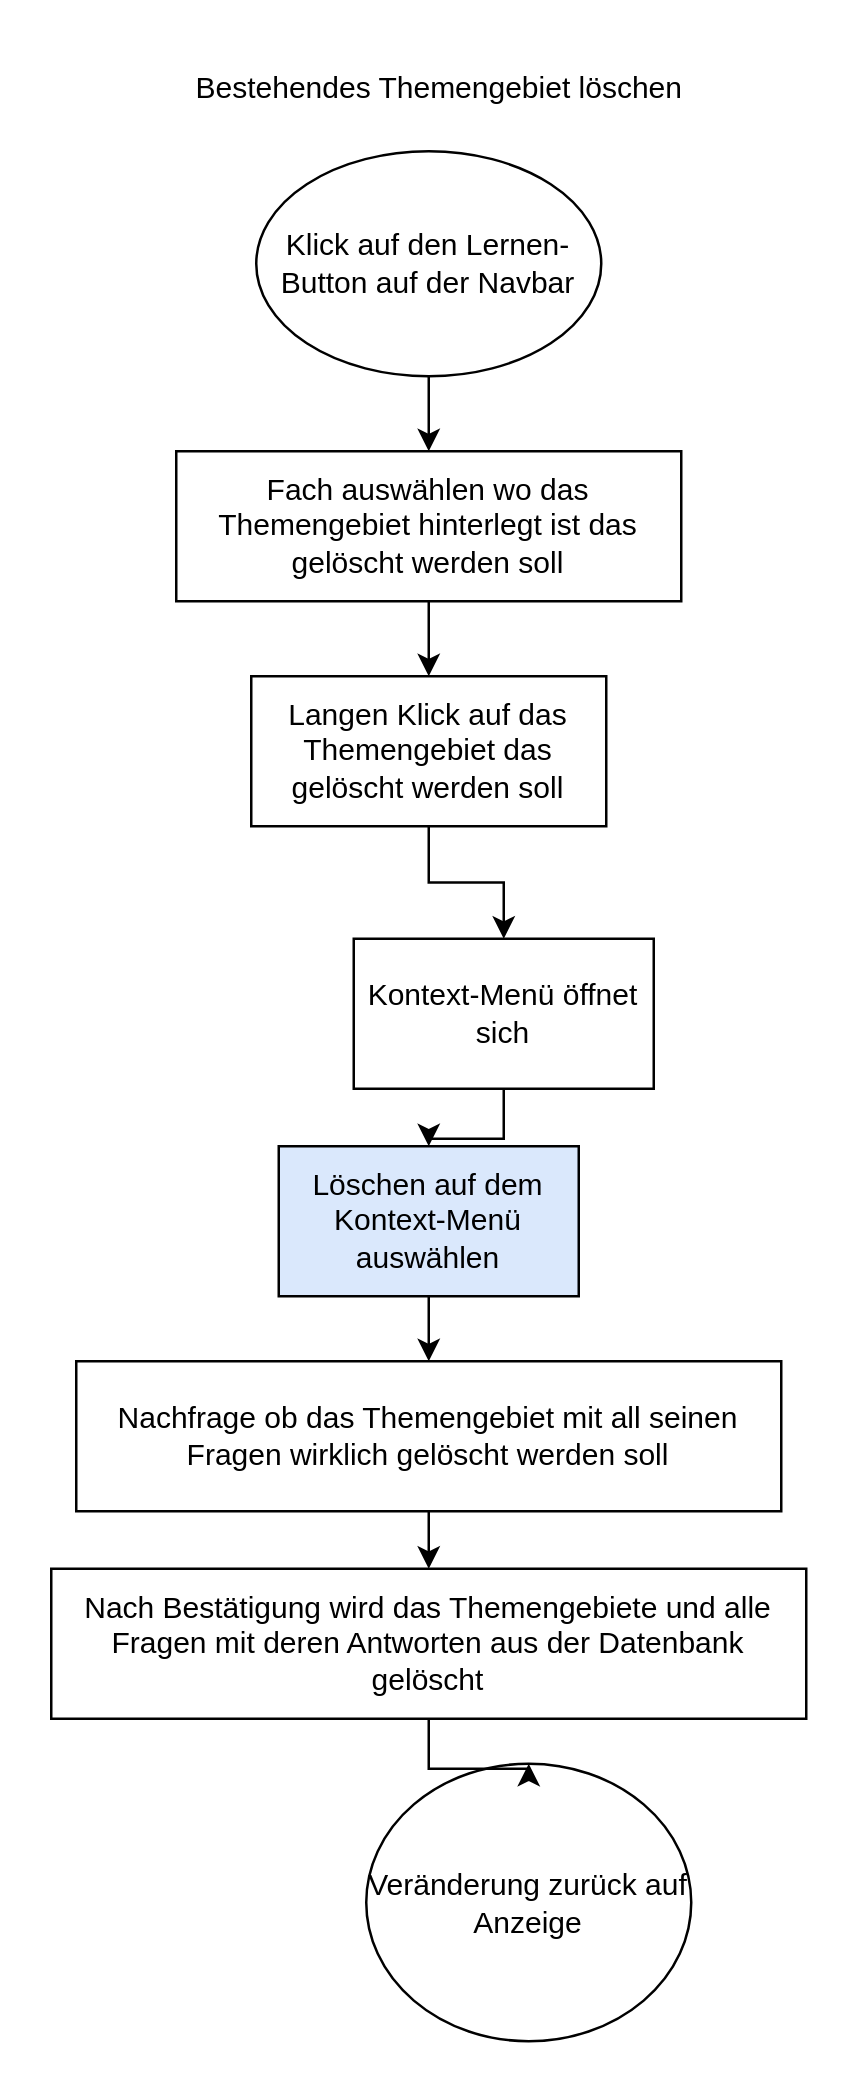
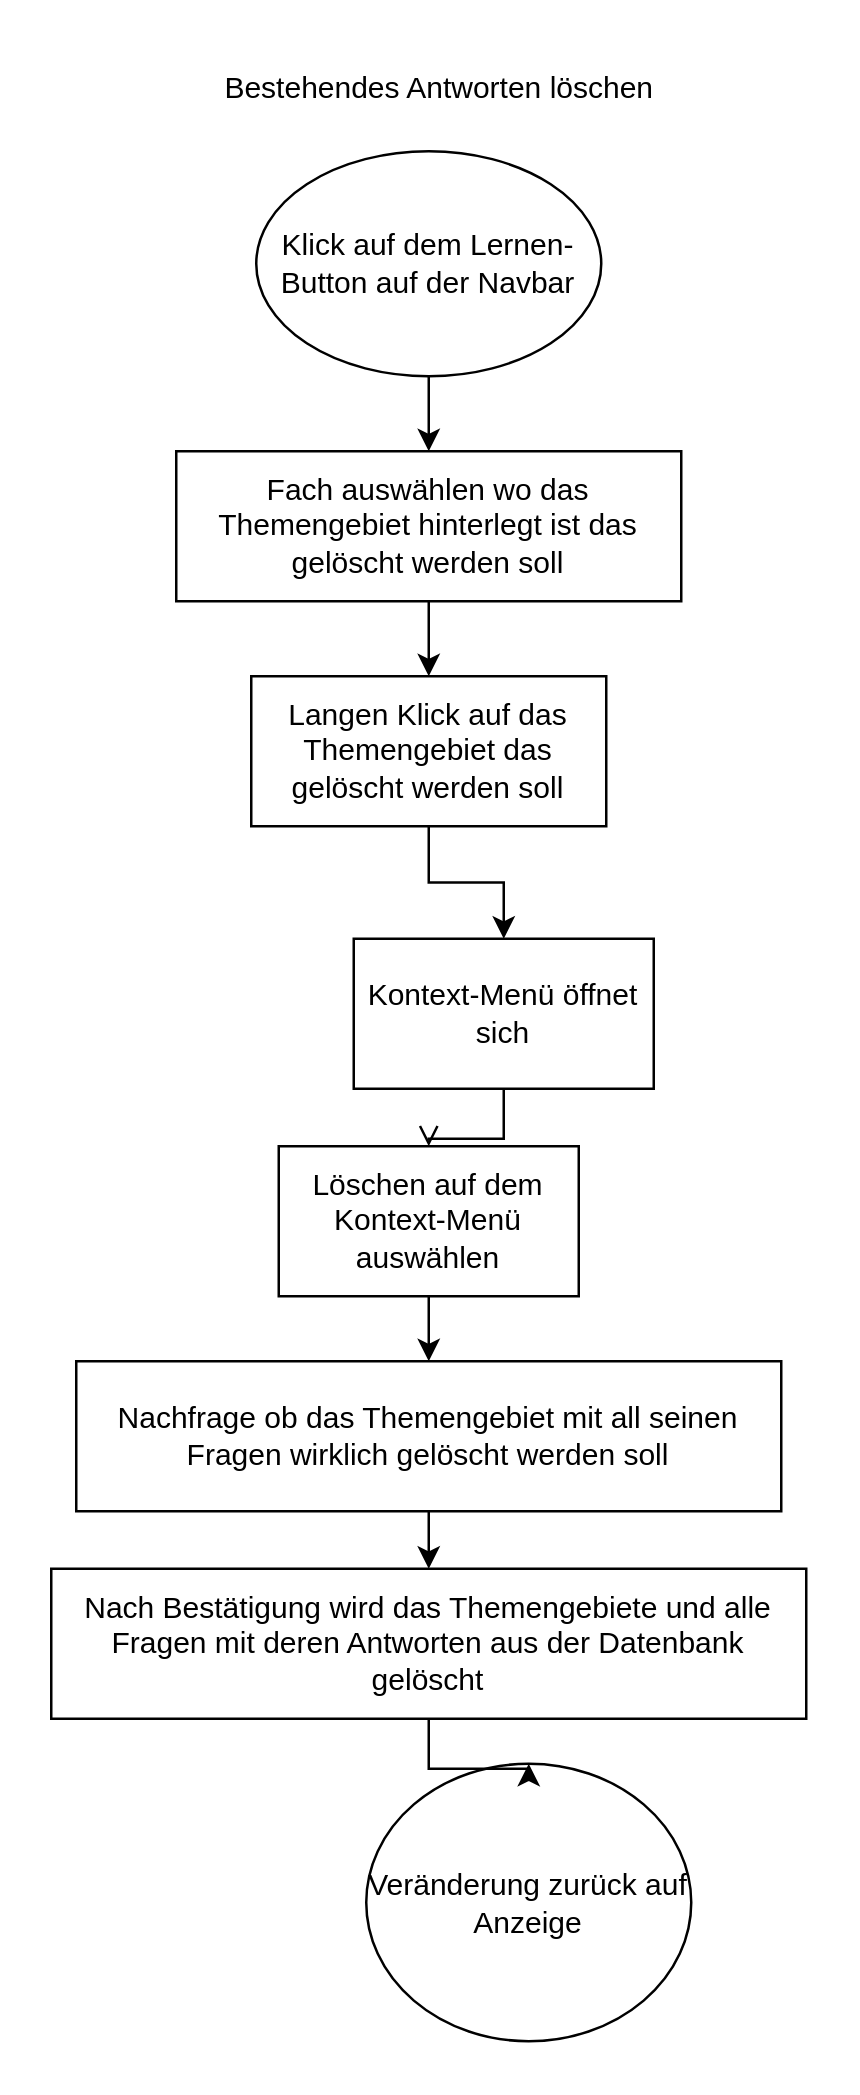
node "Bestehendes Themengebiet löschen": label "Bestehendes Themengebiet löschen" -> "Bestehendes Antworten löschen"
node "Klick auf den Lernen- Button auf der Navbar": label "Klick auf den Lernen- Button auf der Navbar" -> "Klick auf dem Lernen- Button auf der Navbar"
edge "Kontext-Menü öffnet sich" -> "Löschen auf dem Kontext-Menü auswählen": arrowhead classic -> open
node "Löschen auf dem Kontext-Menü auswählen": fillcolor #dae8fc -> #ffffff
